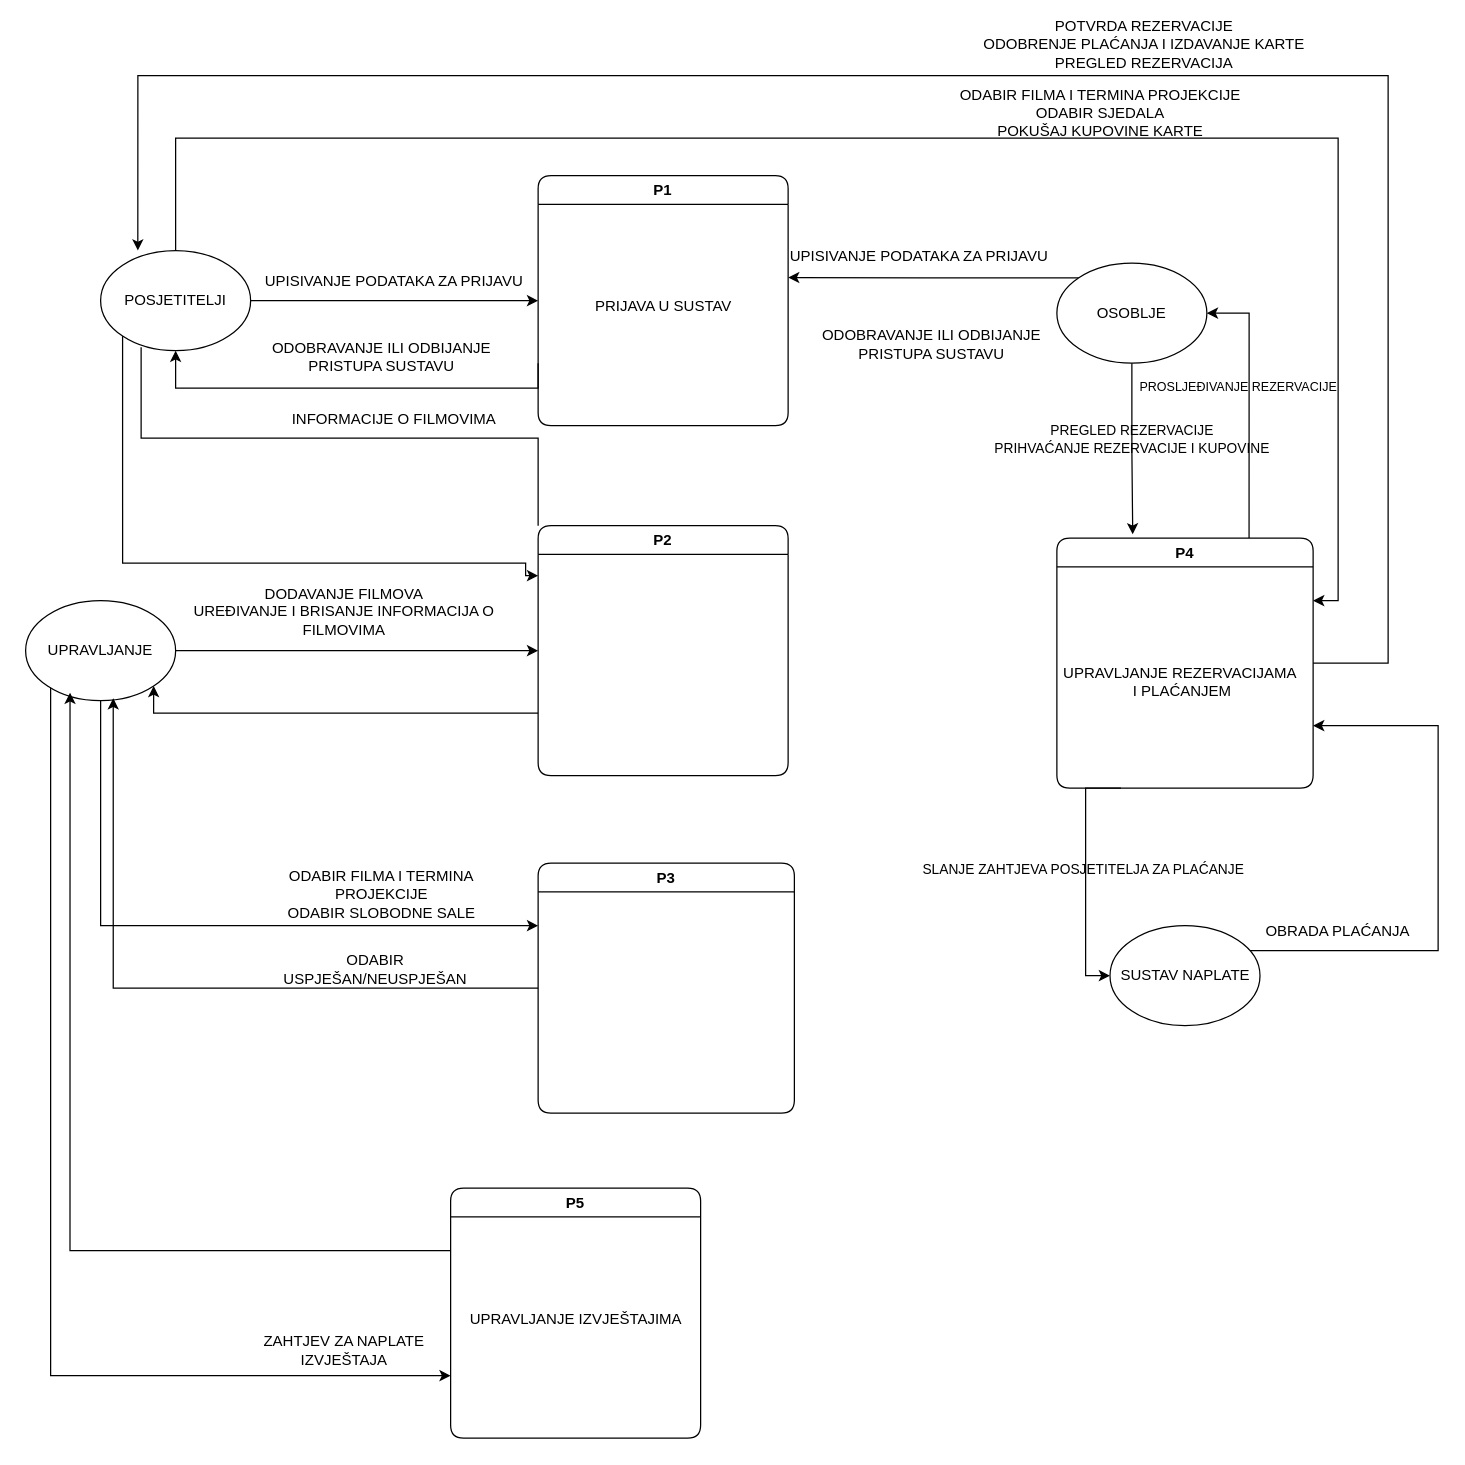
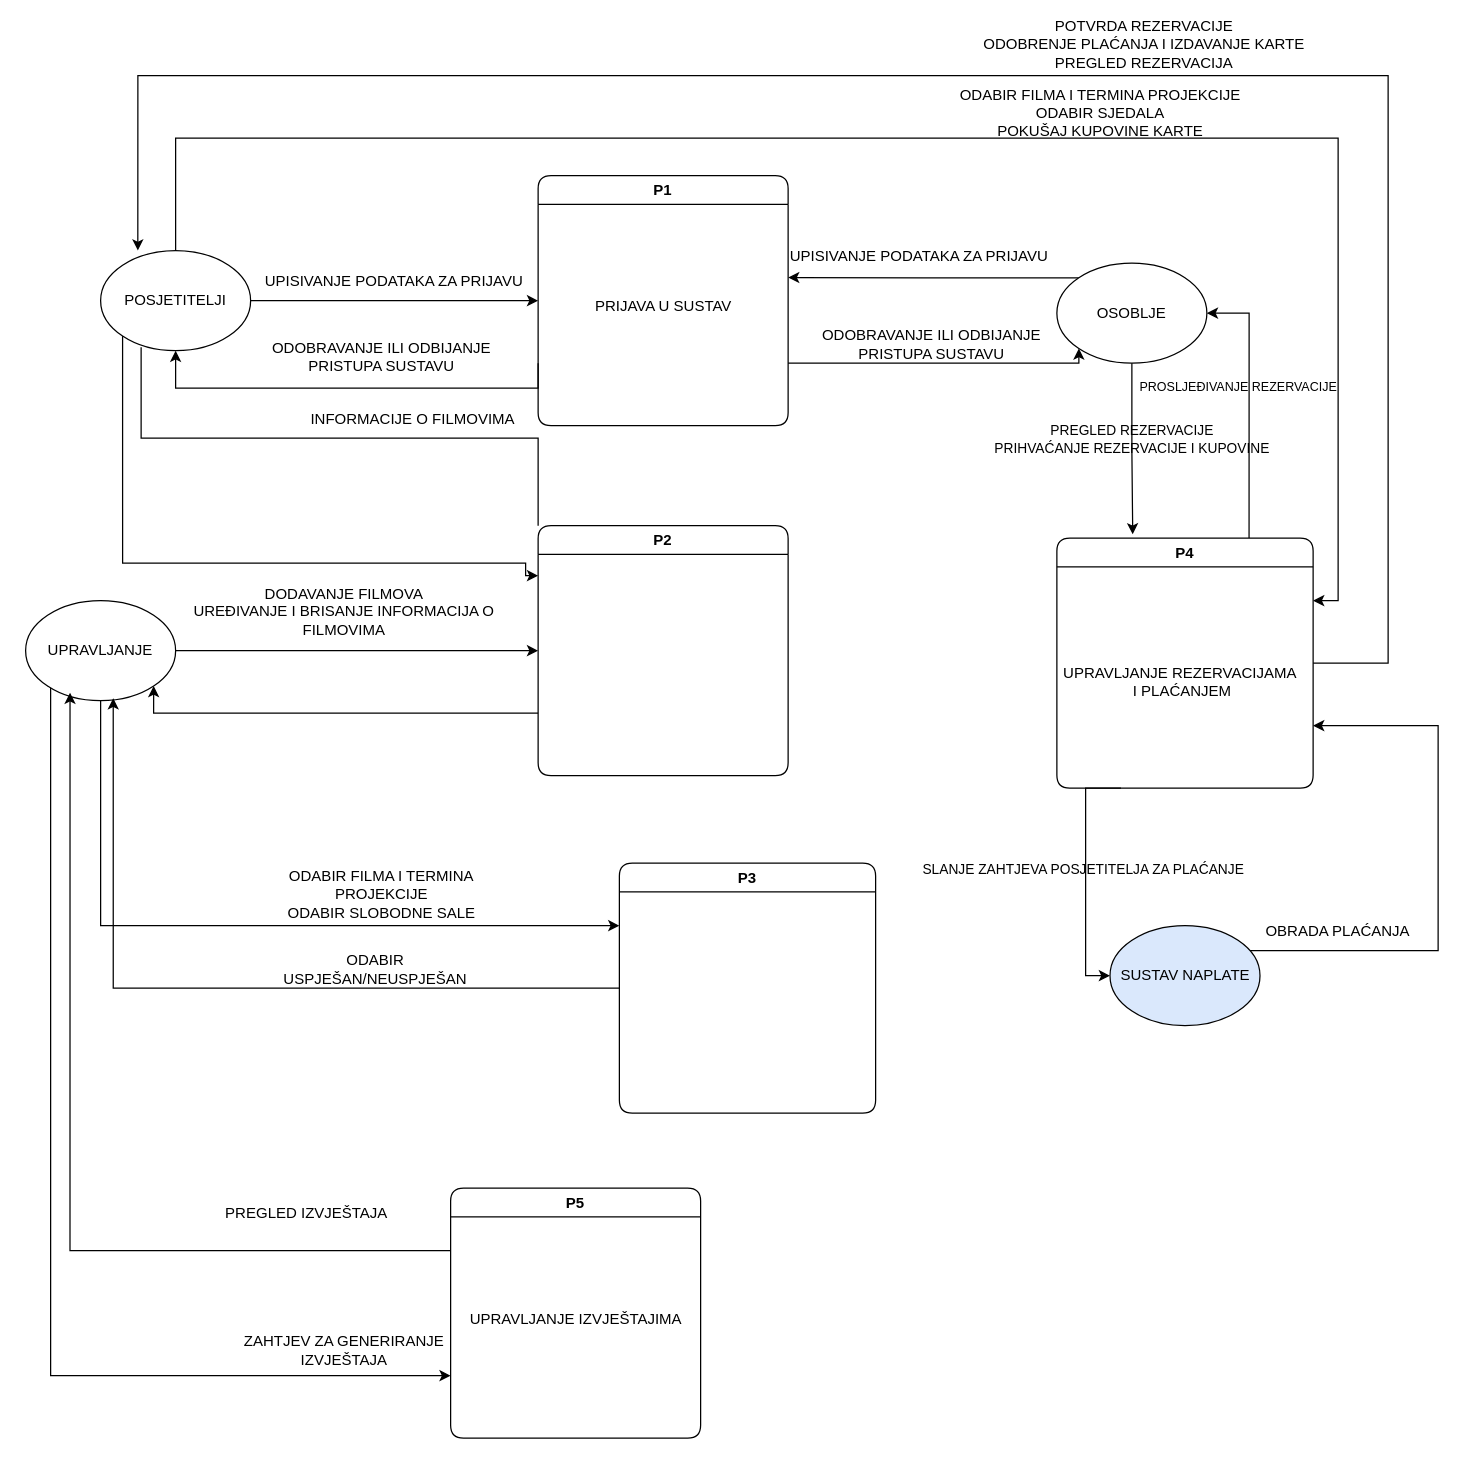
edge "P1" -> "OSOBLJE": added
node "INFORMACIJE O FILMOVIMA": moved (394, 419) -> (413, 419)
node "SUSTAV NAPLATE": fillcolor #ffffff -> #dae8fc
node "P3": moved (666, 988) -> (748, 988)
node "PREGLED IZVJEŠTAJA": added
node "ZAHTJEV ZA NAPLATE IZVJEŠTAJA": label "ZAHTJEV ZA NAPLATE IZVJEŠTAJA" -> "ZAHTJEV ZA GENERIRANJE IZVJEŠTAJA"
